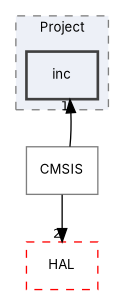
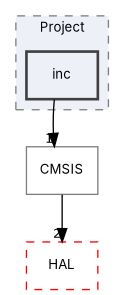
edge "CMSIS" -> "inc": reversed
